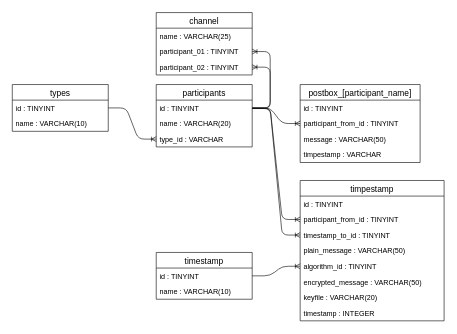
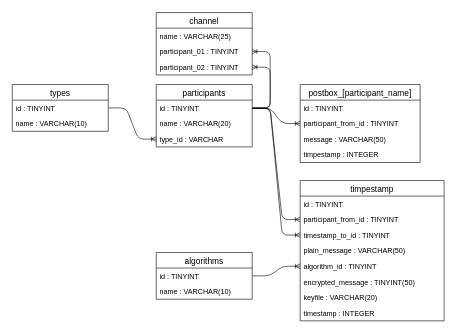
node "timpestamp : VARCHAR": label "timpestamp : VARCHAR" -> "timpestamp : INTEGER"
node "timestamp": label "timestamp" -> "algorithms"
node "encrypted_message : VARCHAR(50)": label "encrypted_message : VARCHAR(50)" -> "encrypted_message : TINYINT(50)"
